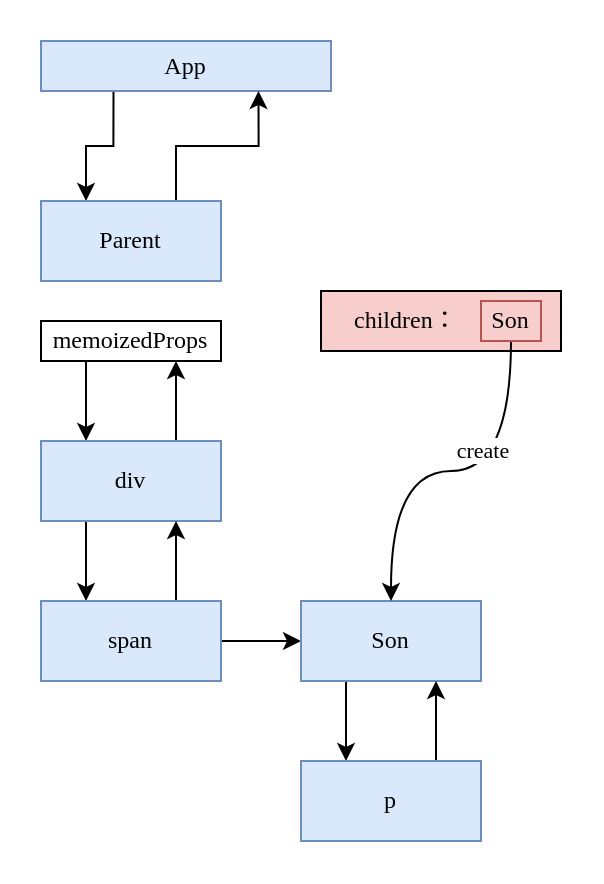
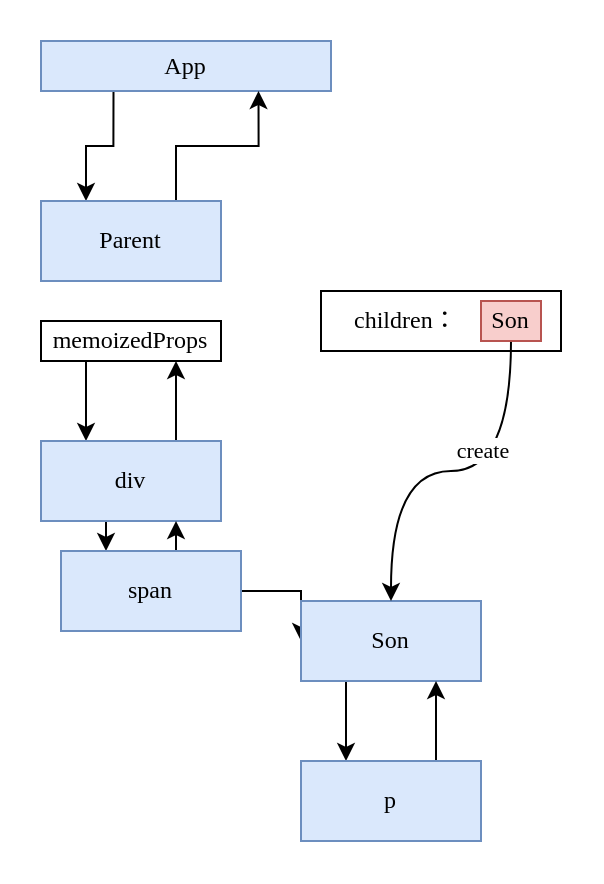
node "children：": fillcolor #f8cecc -> #ffffff
node "span": moved (131, 641) -> (151, 591)
